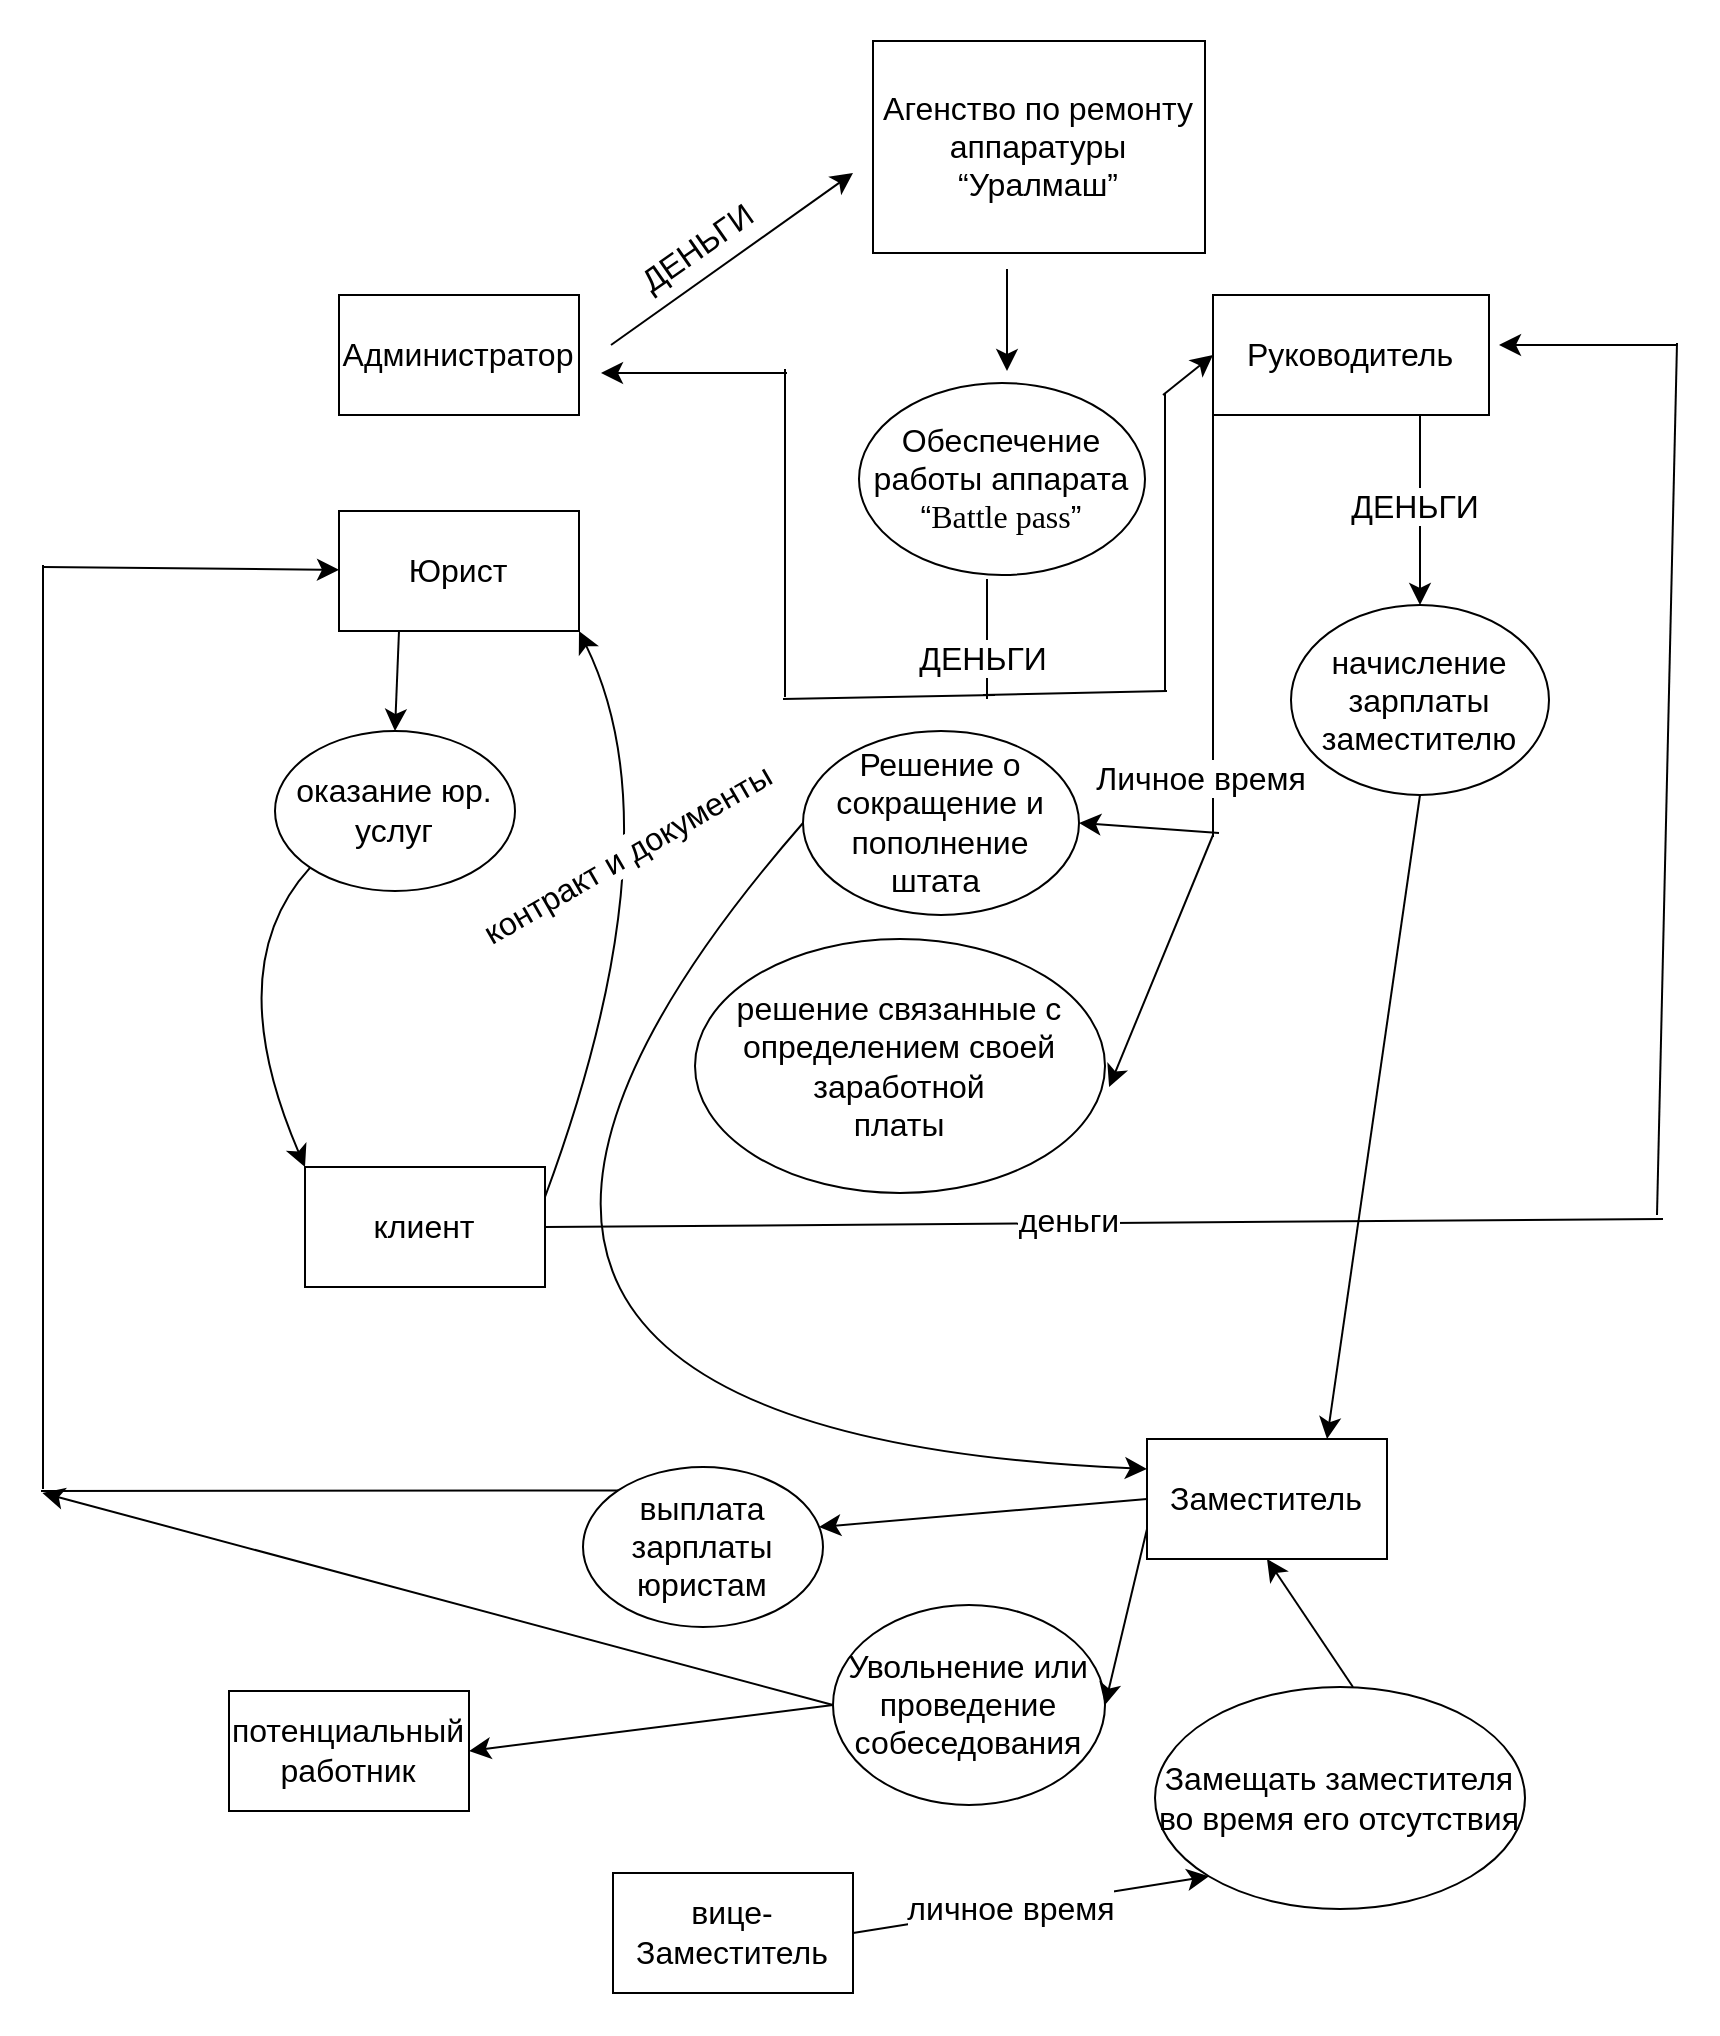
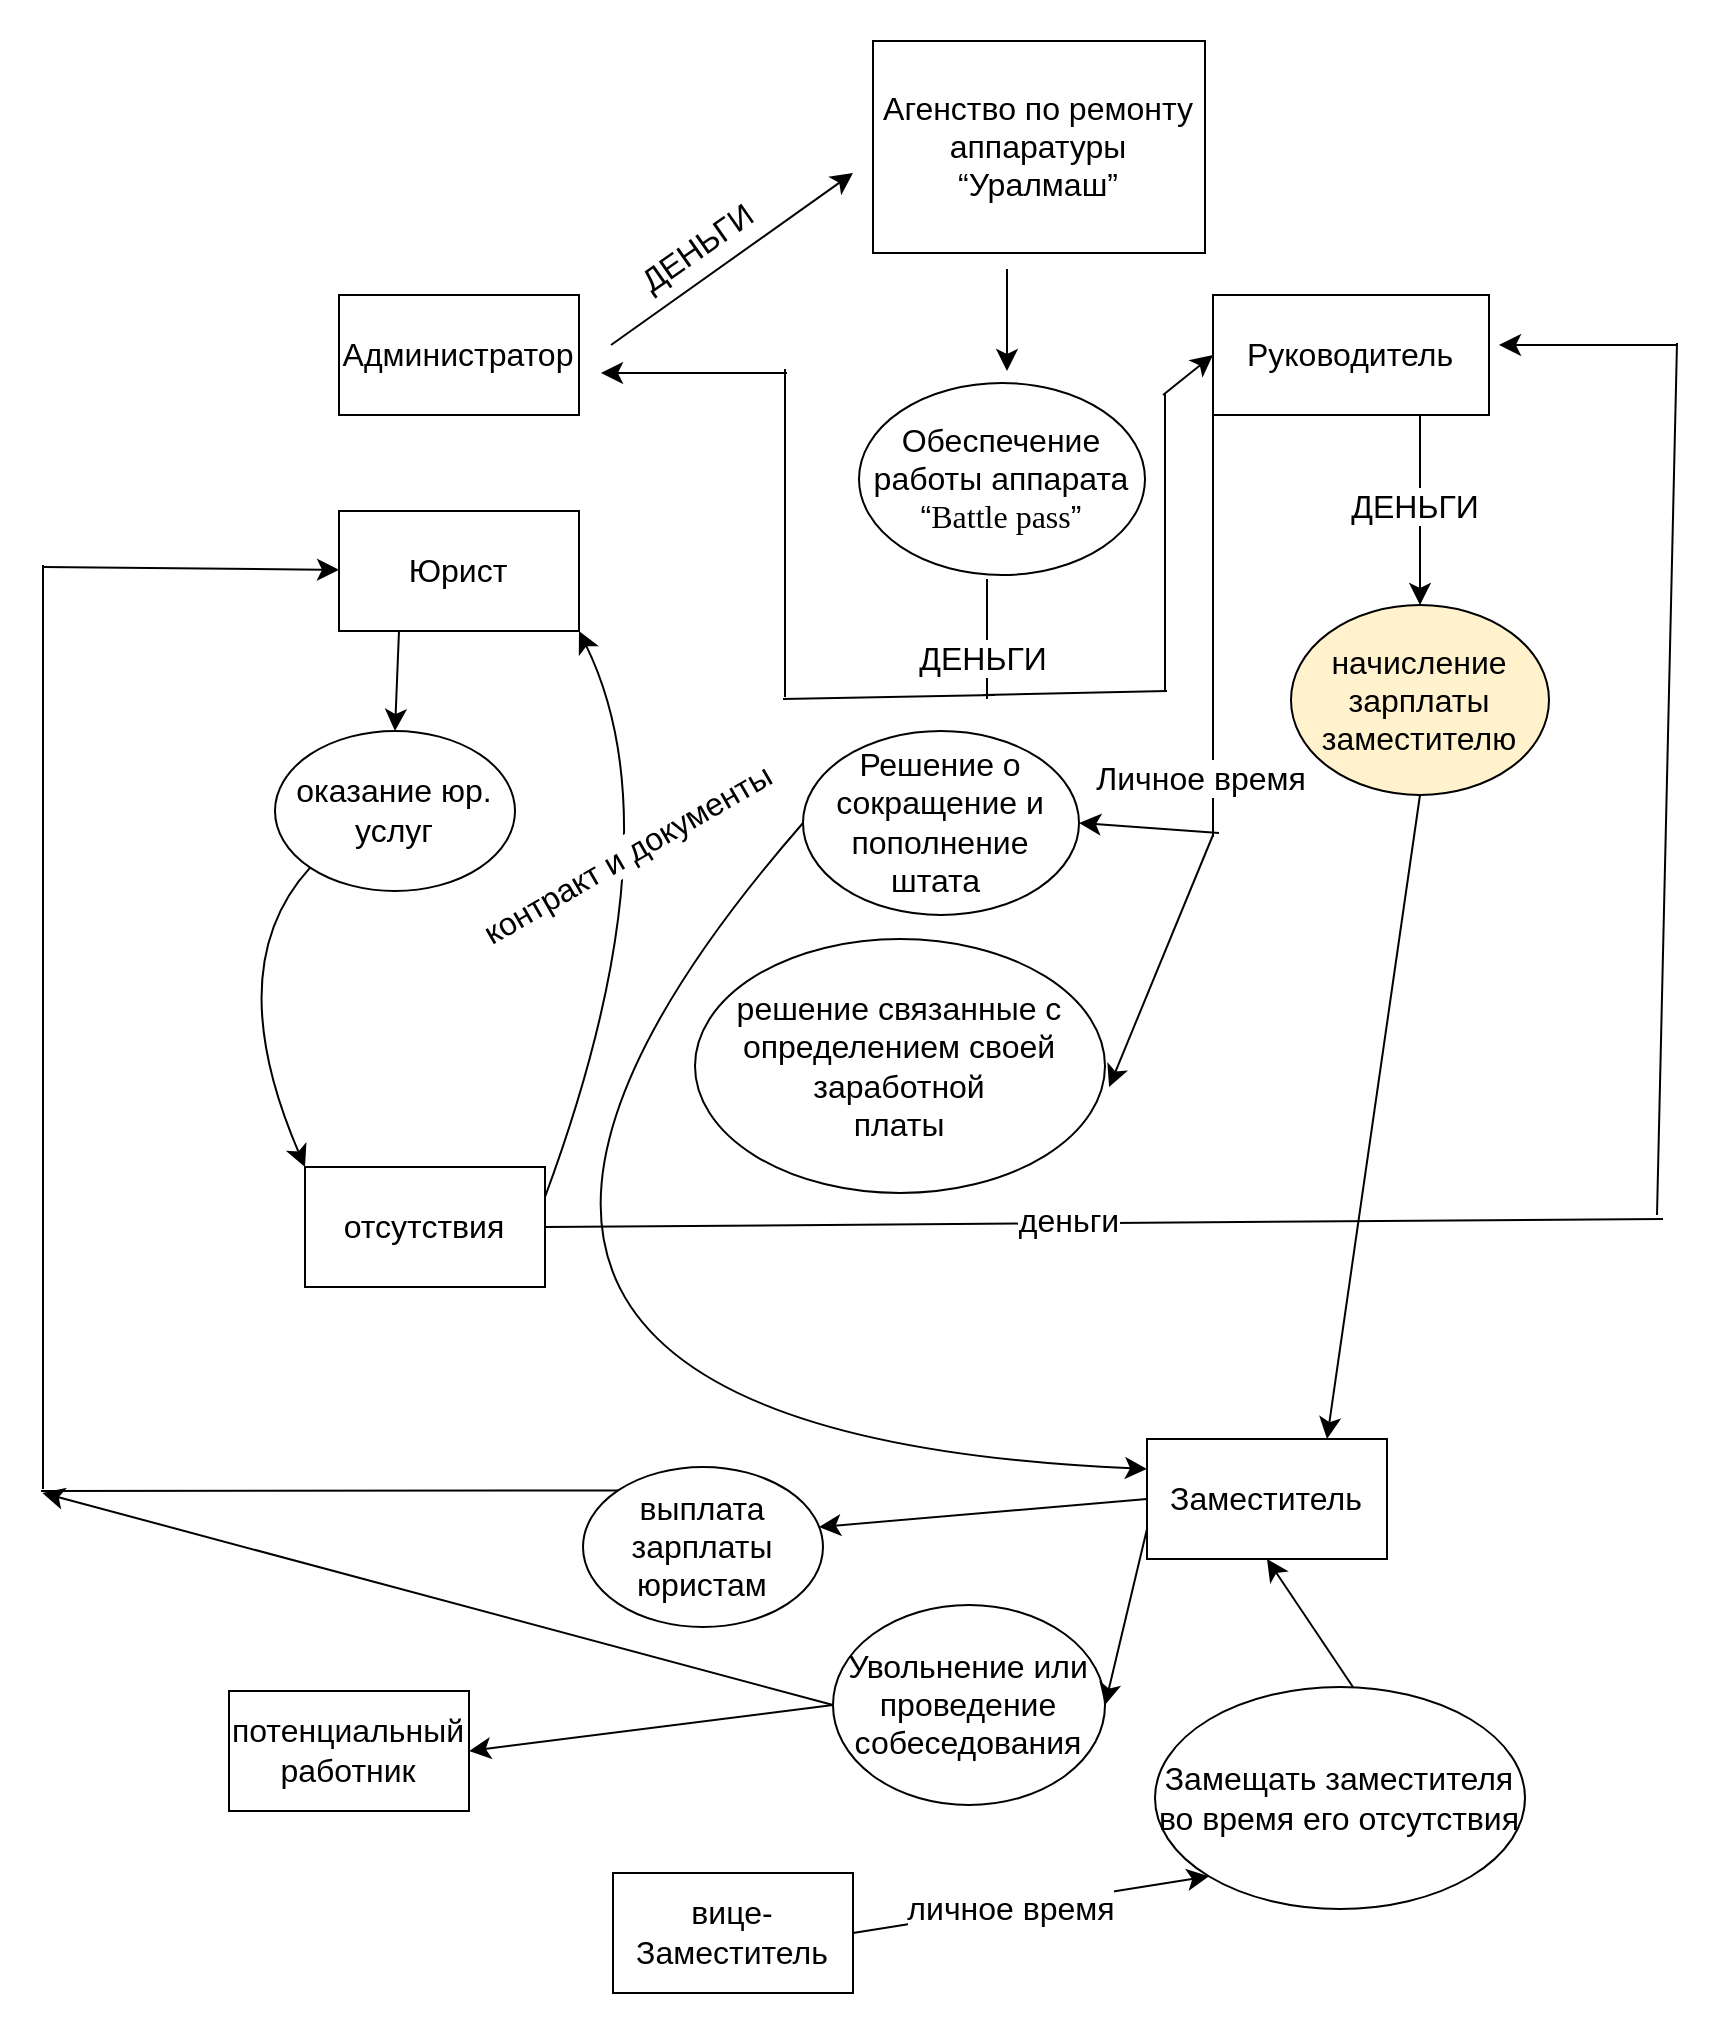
node "начисление зарплаты заместителю": fillcolor #ffffff -> #fff2cc
node "клиент": label "клиент" -> "отсутствия"
